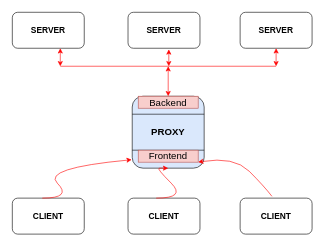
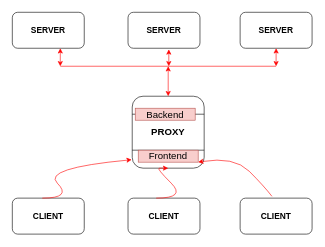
node "Backend": moved (168, 102) -> (165, 114)
node "PROXY": fillcolor #dae8fc -> #ffffff
